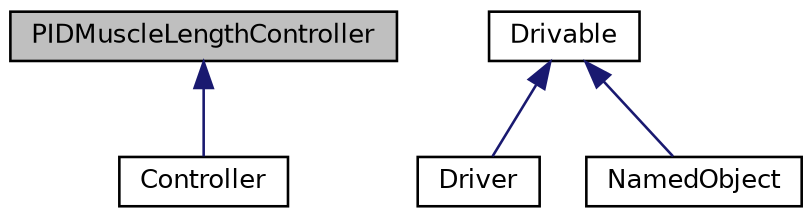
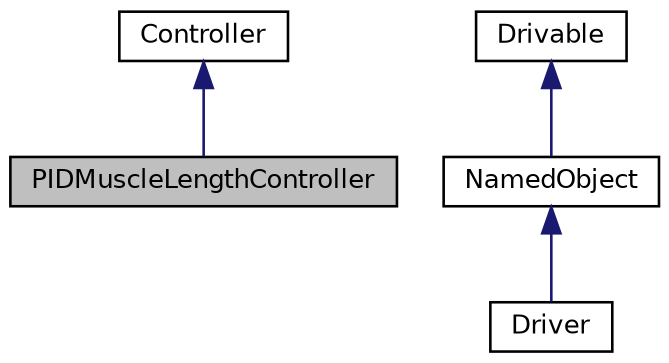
edge "Driver" -> "Drivable": now "Driver" -> "NamedObject"
edge "Controller" -> "PIDMuscleLengthController": reversed
